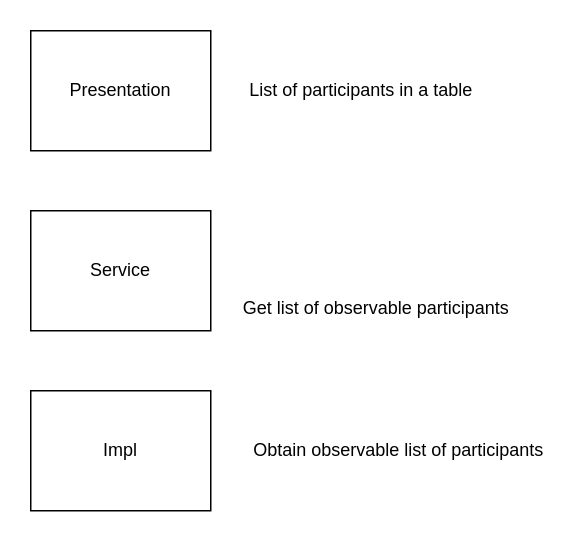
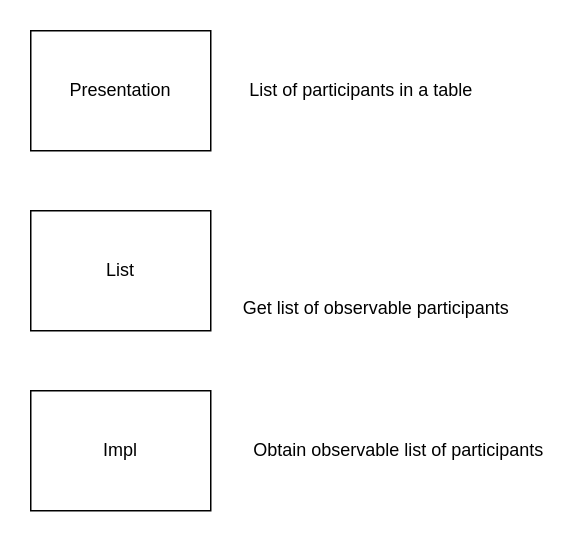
node "Service": label "Service" -> "List"
